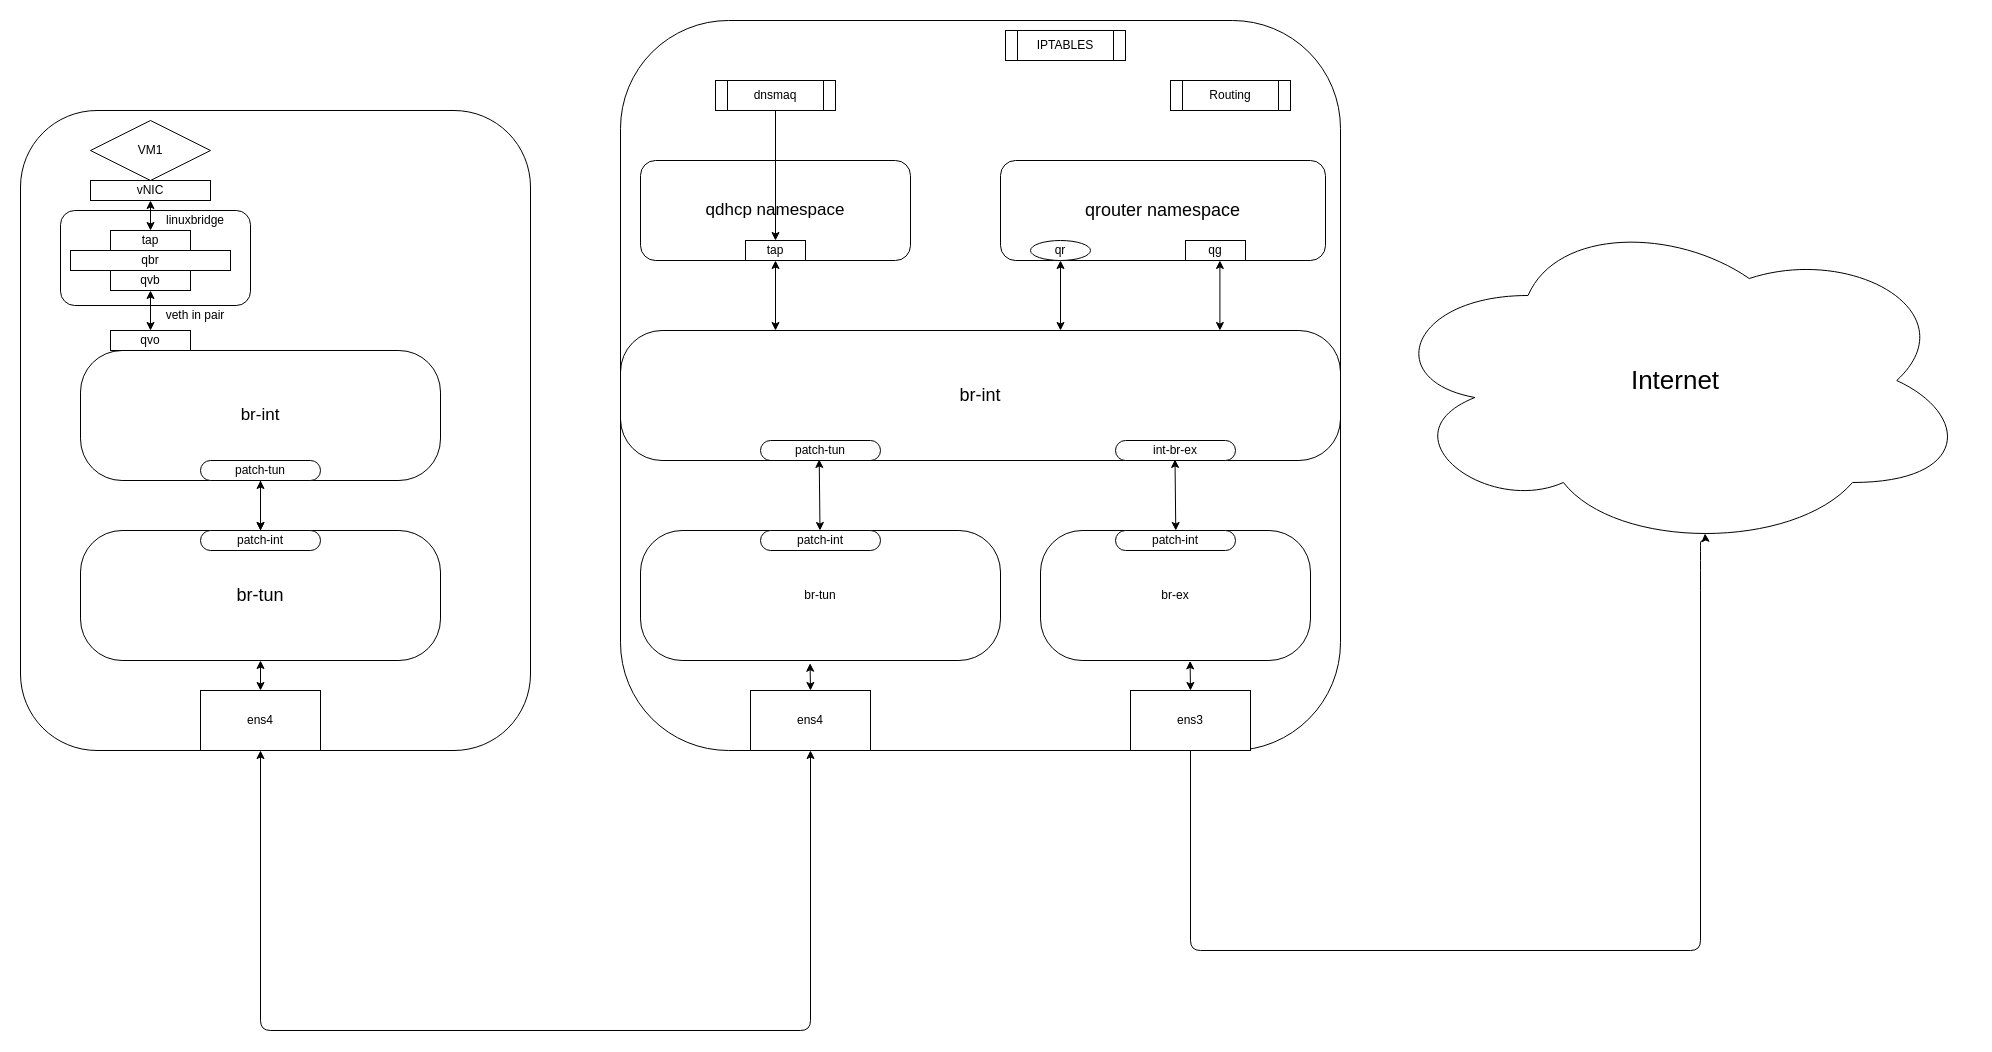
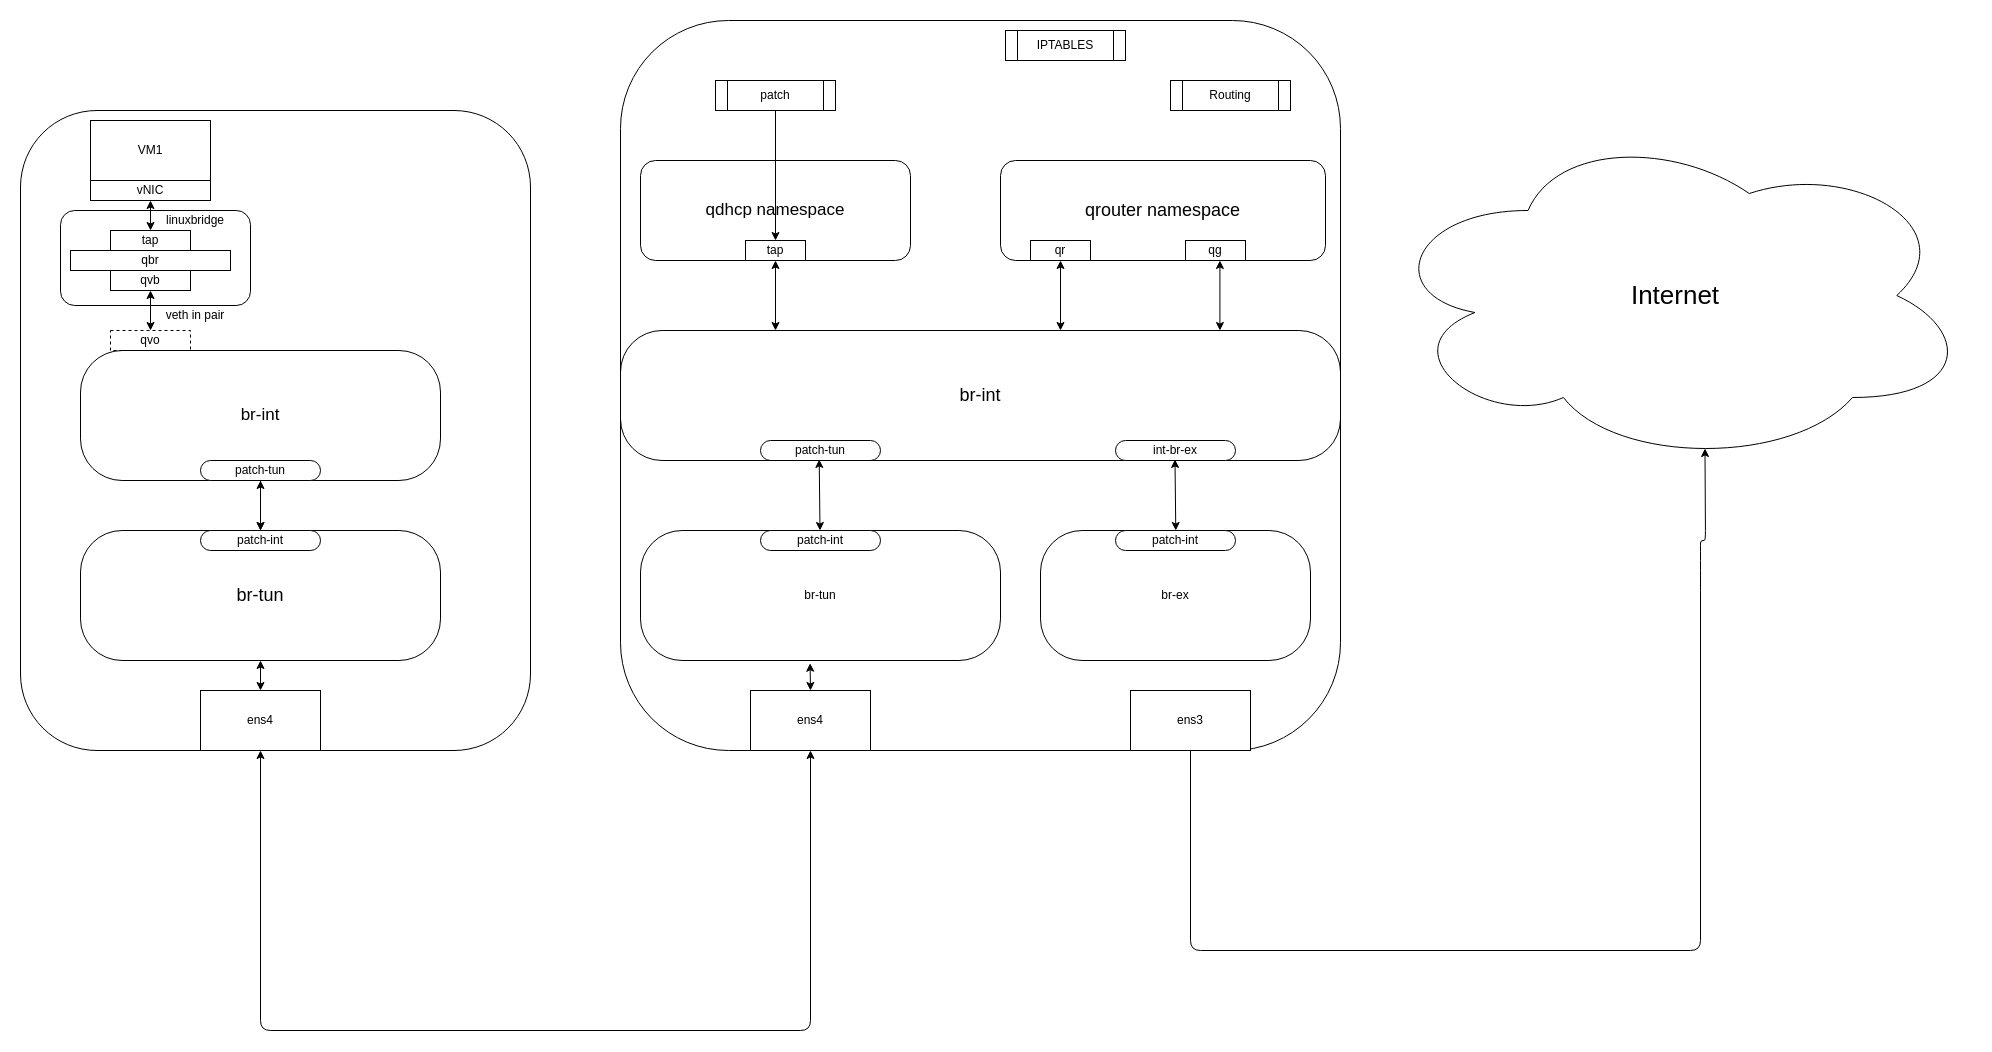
node "dnsmaq": label "dnsmaq" -> "patch"
node "VM1": shape diamond -> rectangle
node "qr": shape ellipse -> rectangle
node "qvo": style solid -> dashed
node "Internet": moved (1676, 381) -> (1676, 296)
edge "br-ex" -- "ens3": removed
